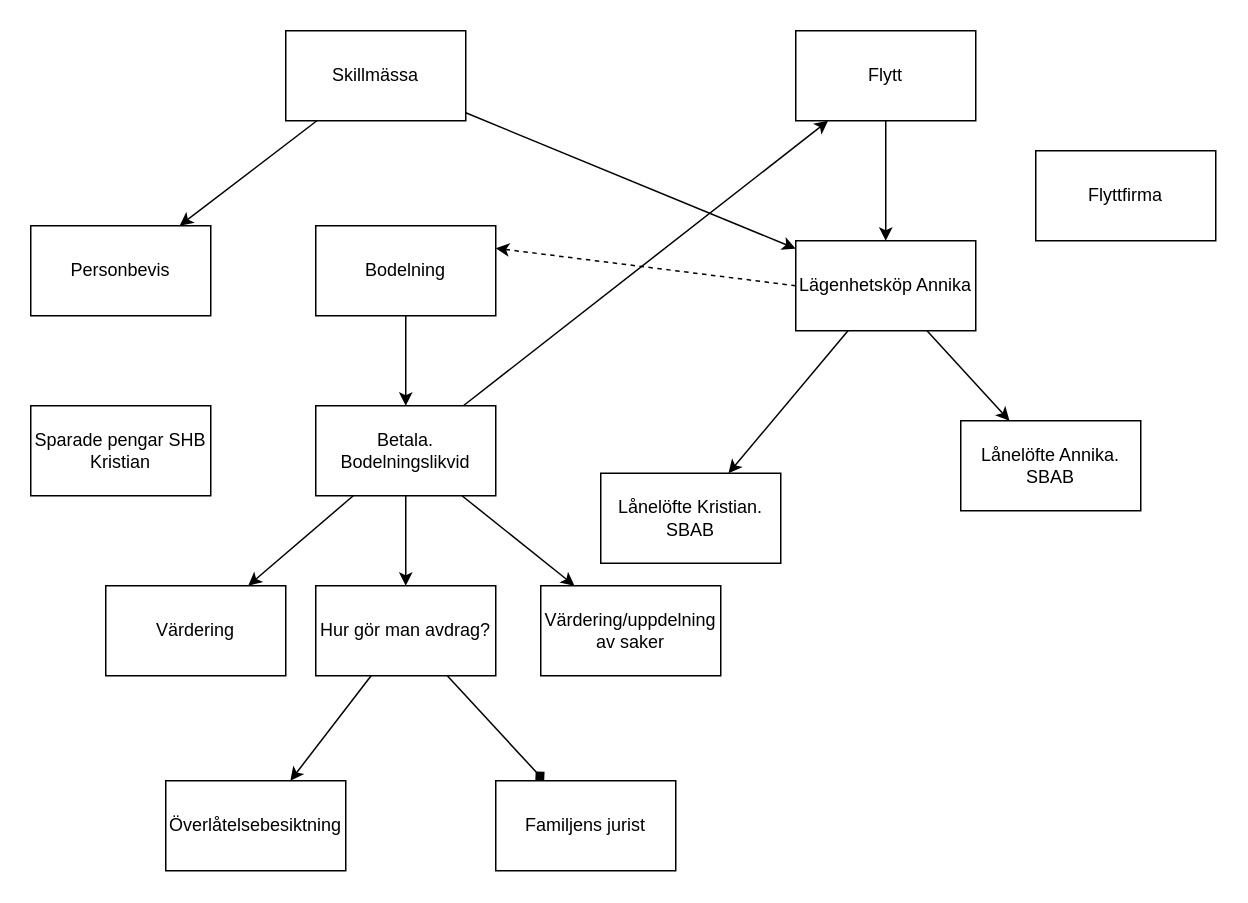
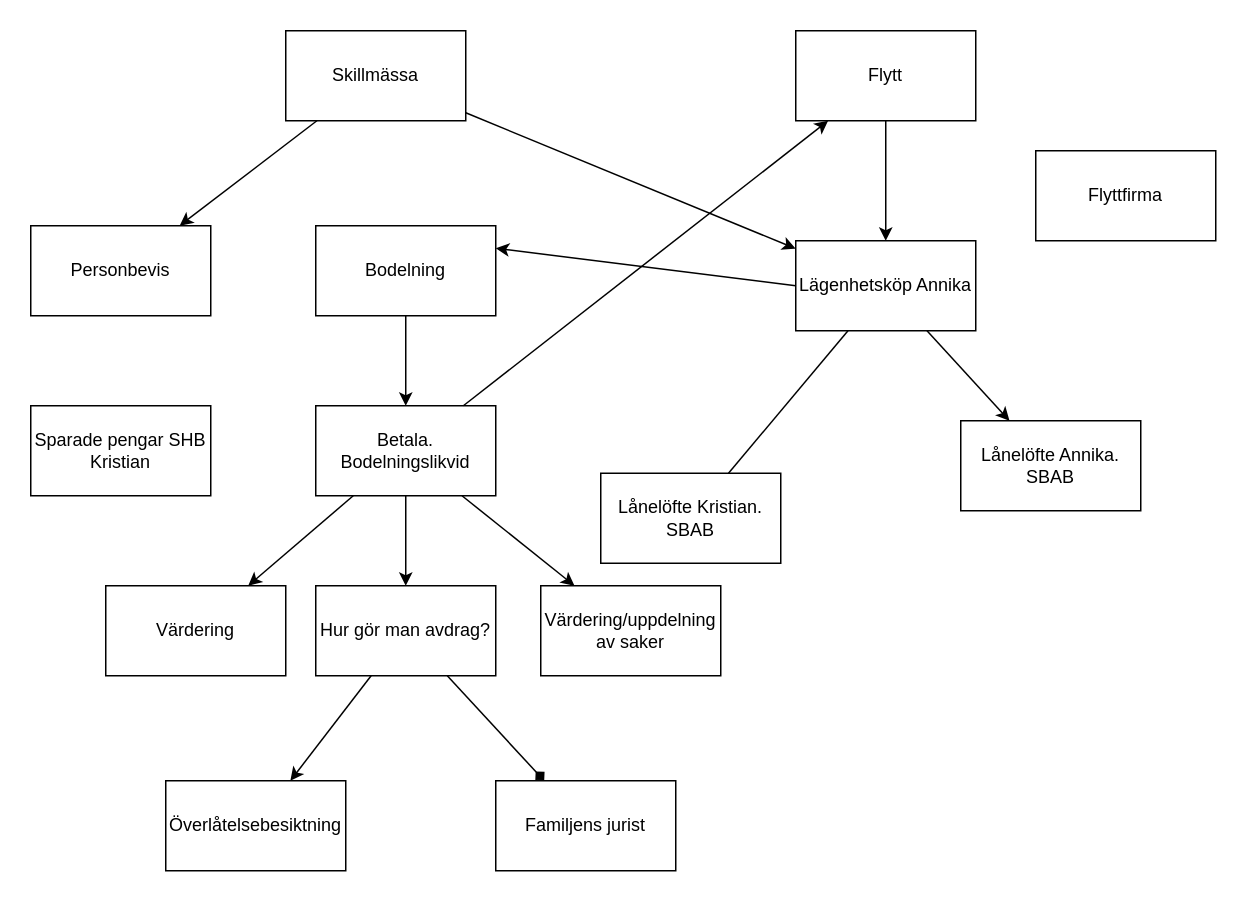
edge "Lägenhetsköp Annika" -> "Bodelning": style dashed -> solid
edge "Lägenhetsköp Annika" -> "Lånelöfte Kristian. SBAB": arrowhead classic -> none
